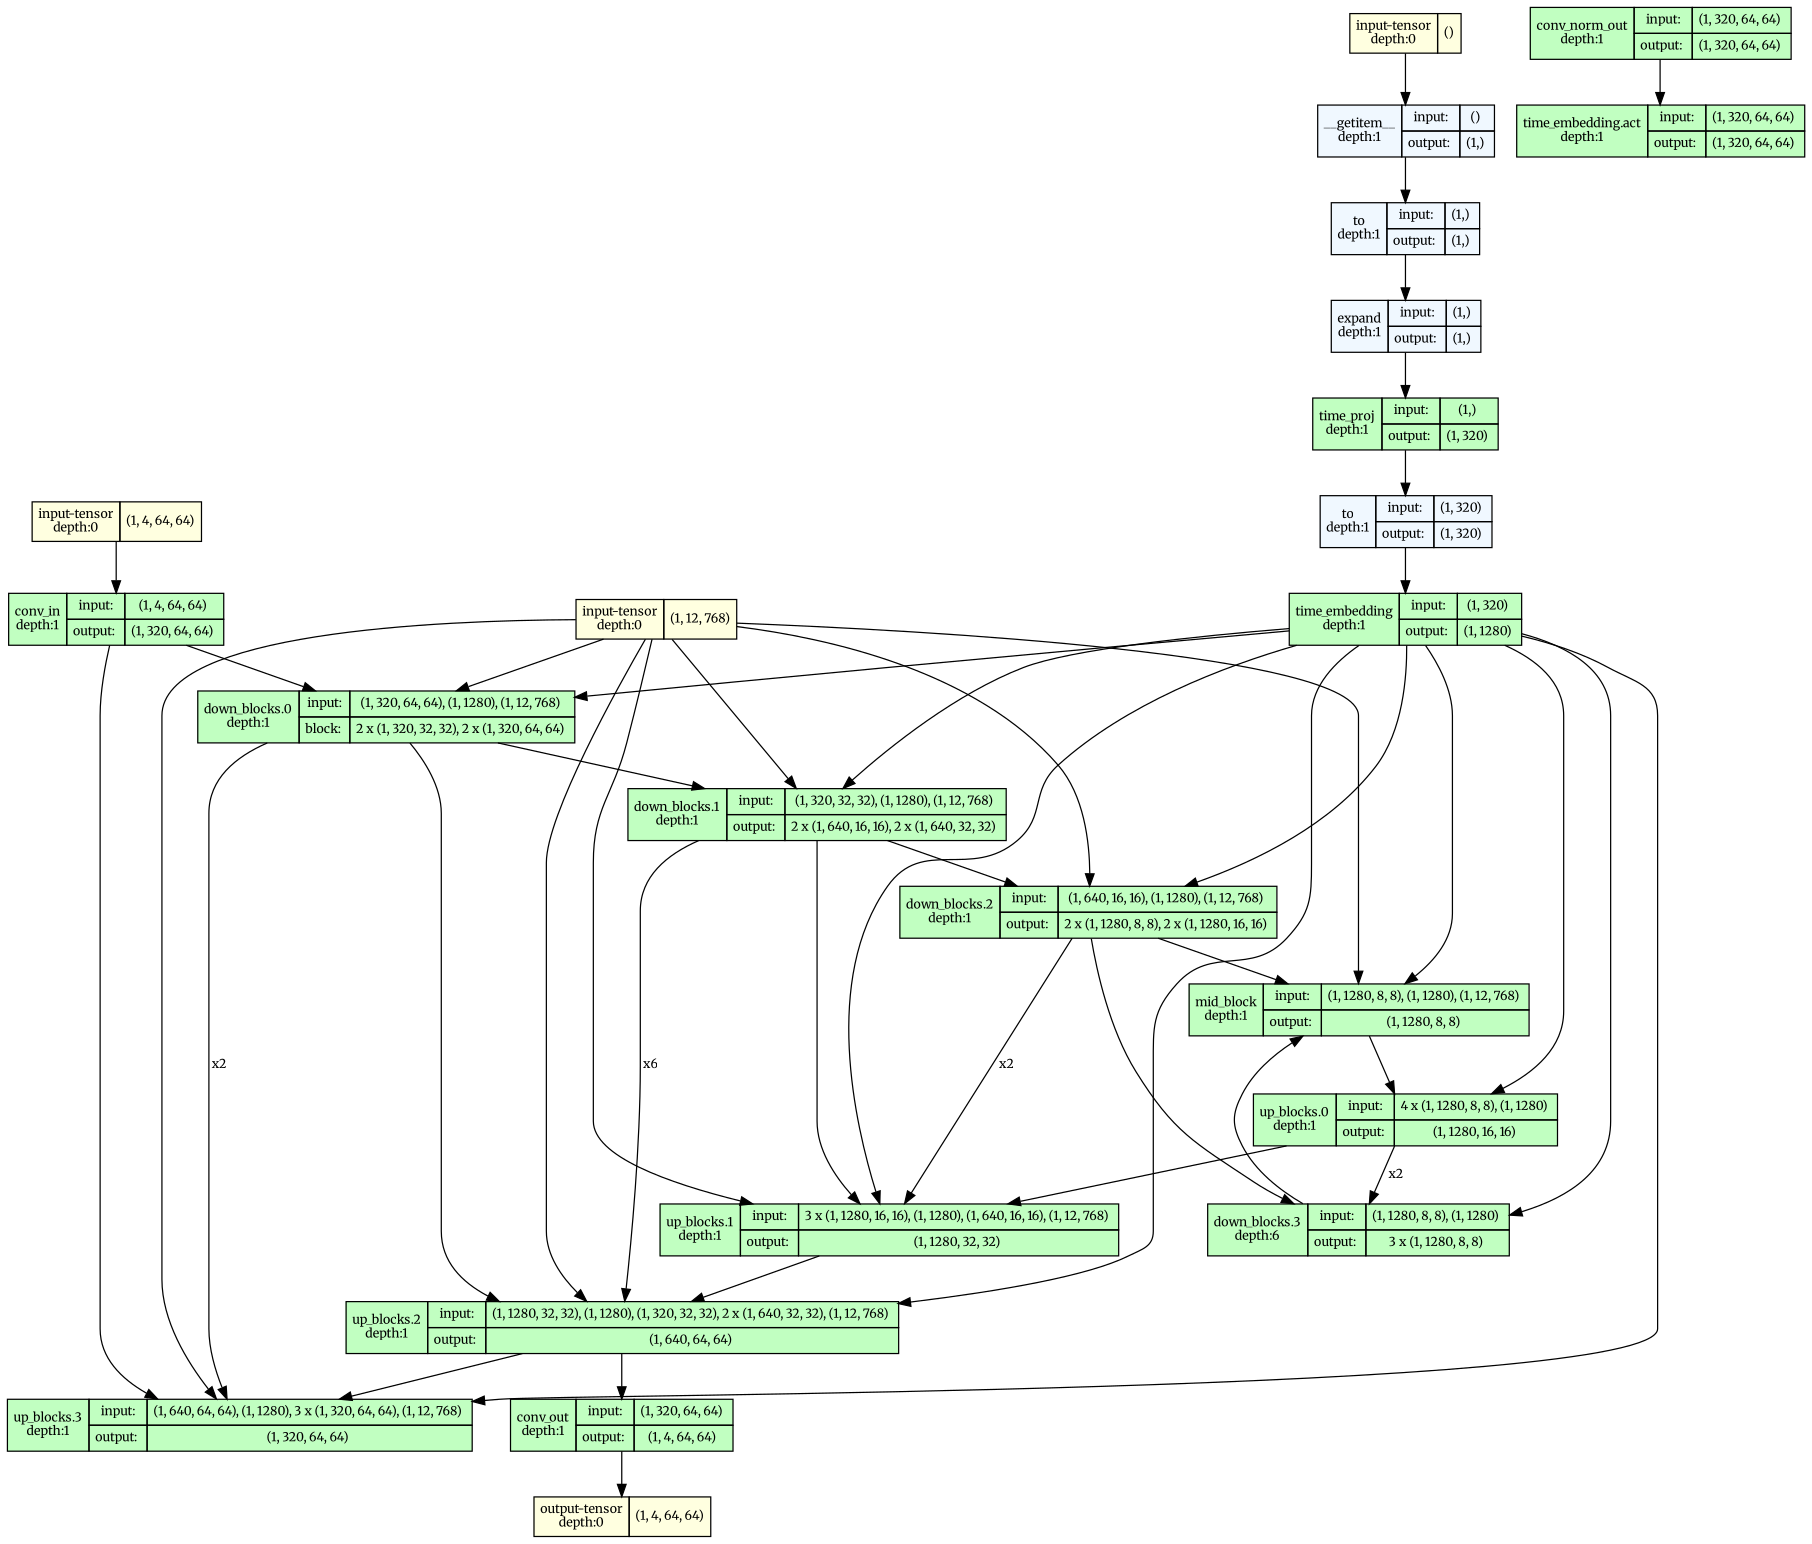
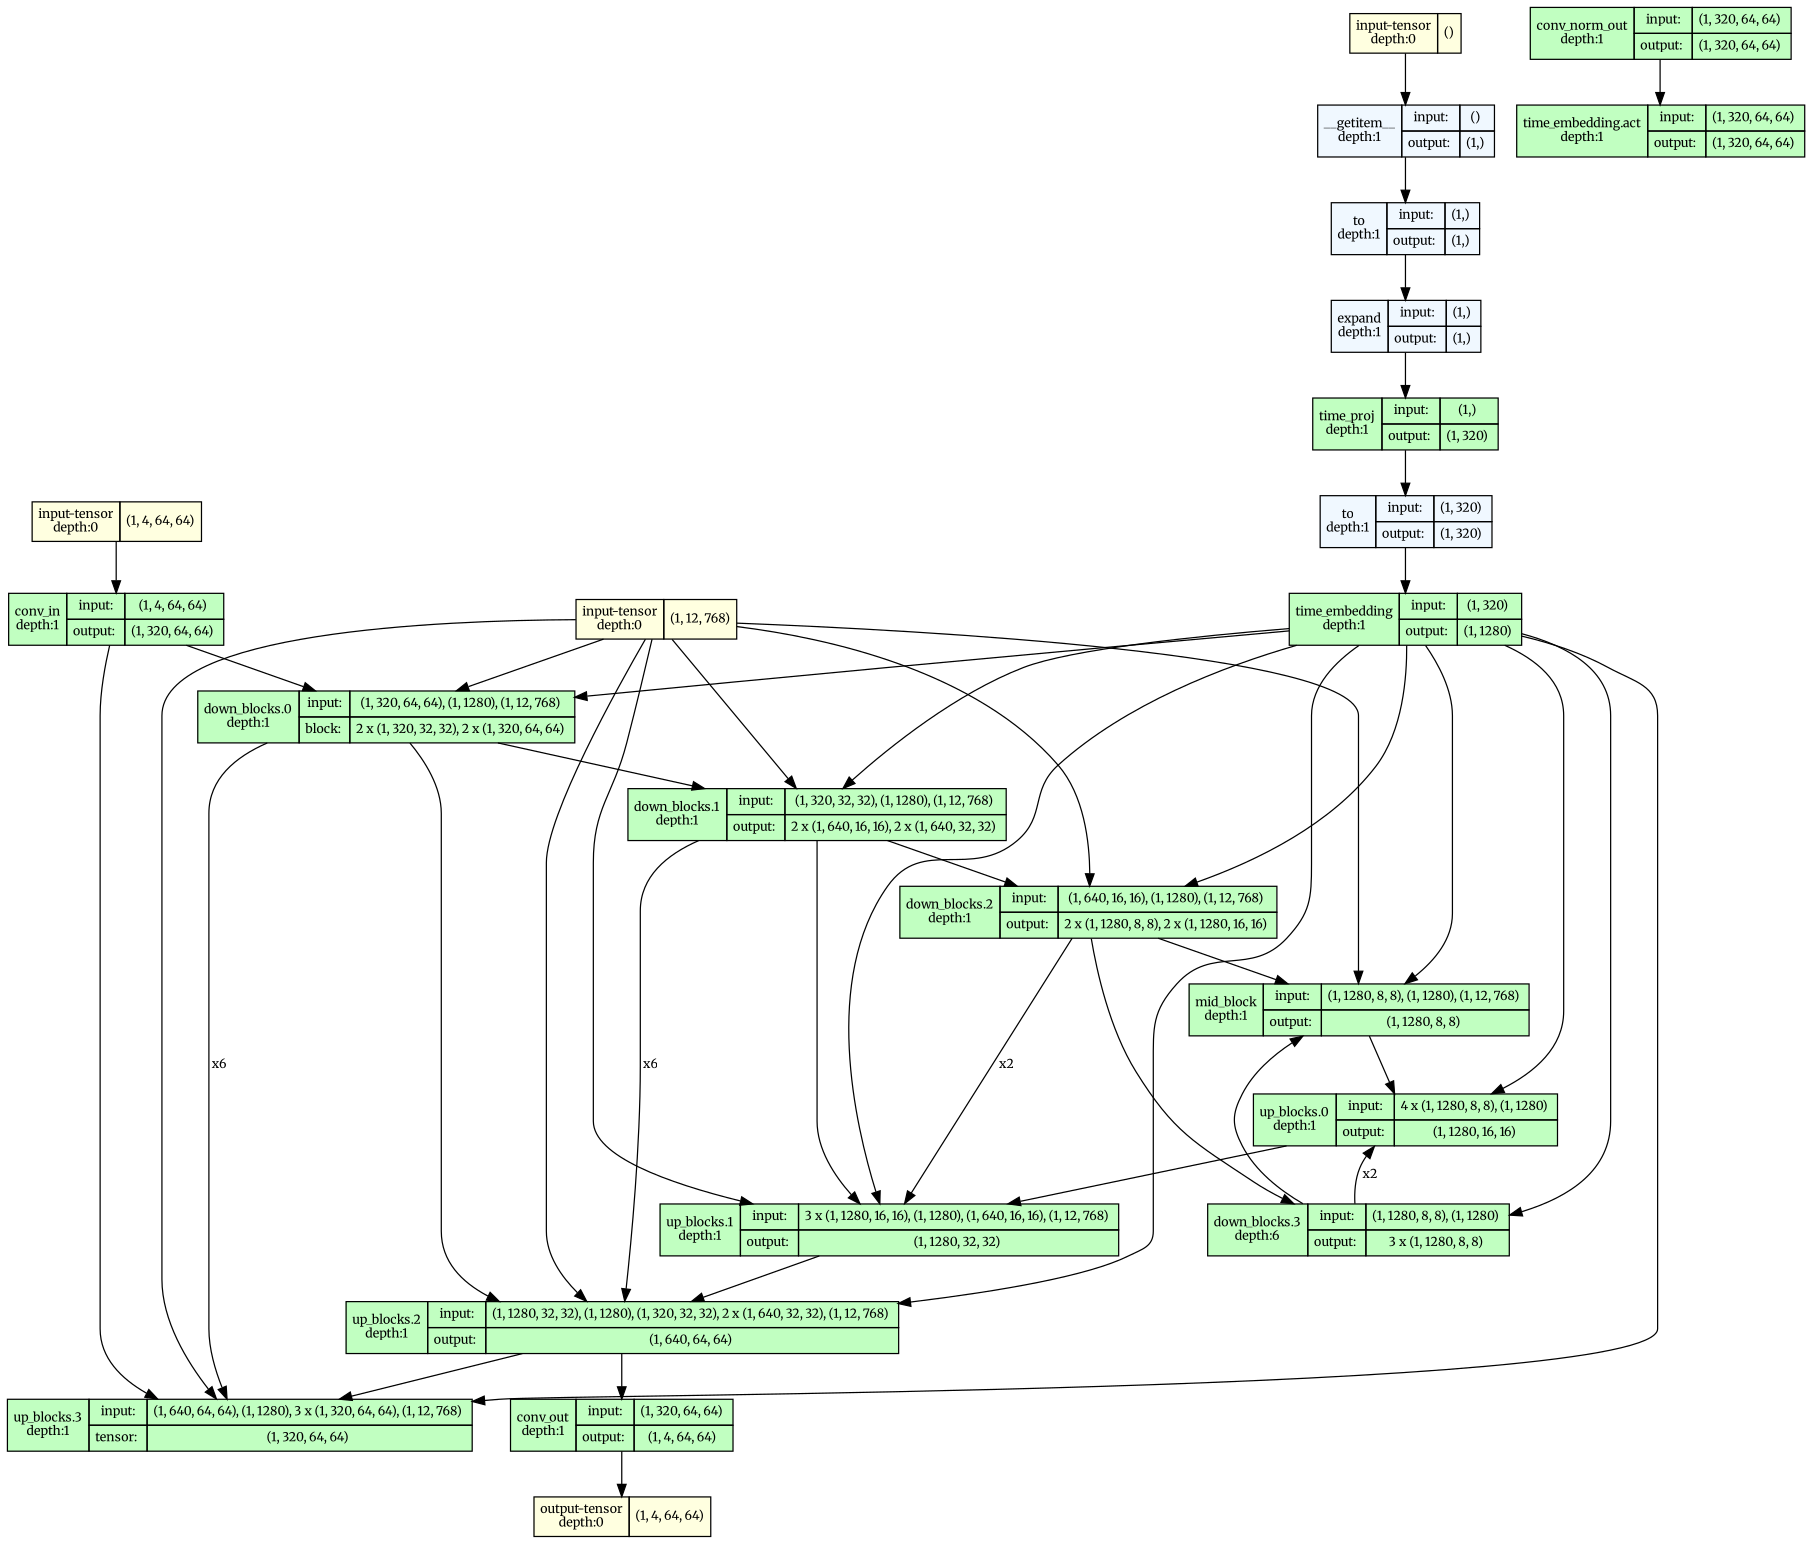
edge "down_blocks.0" -> "up_blocks.3": label " x2" -> " x6"
edge "up_blocks.0" -> "down_blocks.3": reversed
node "up_blocks.3": text "output:" -> "tensor:"
